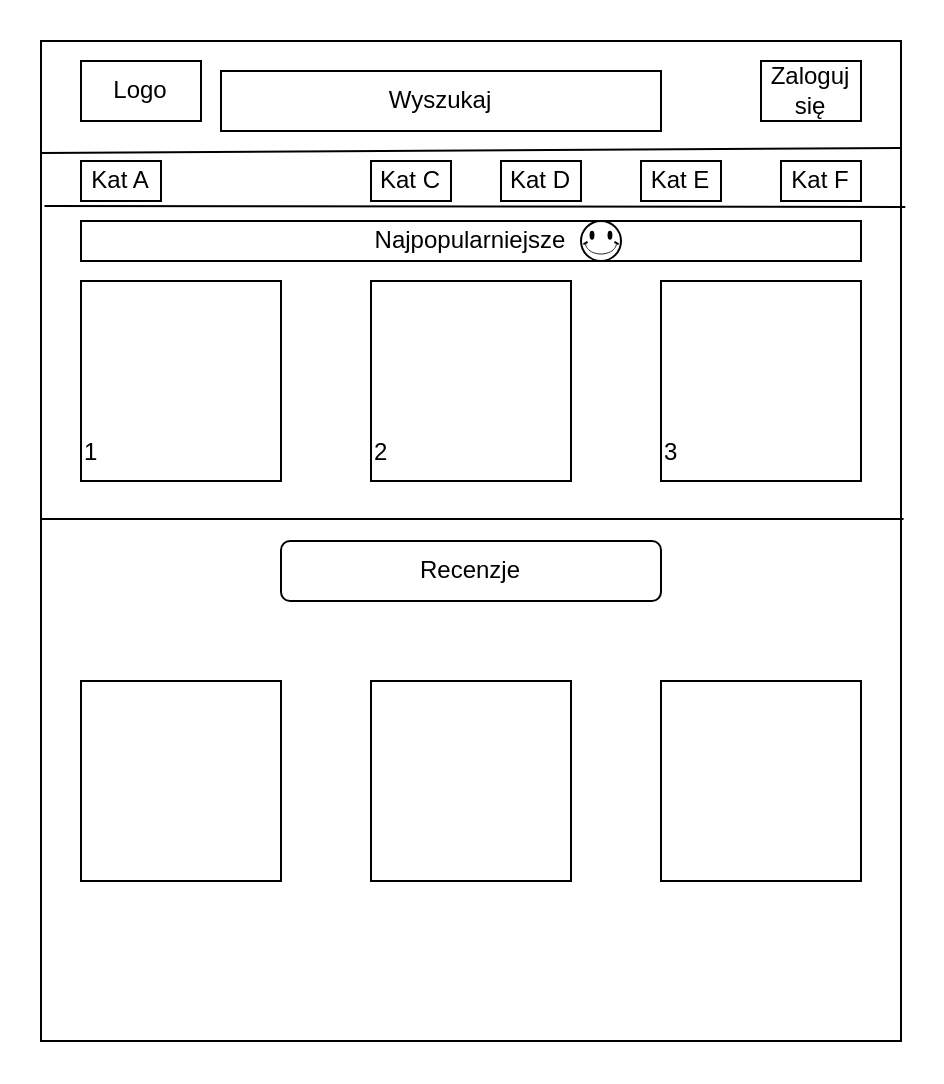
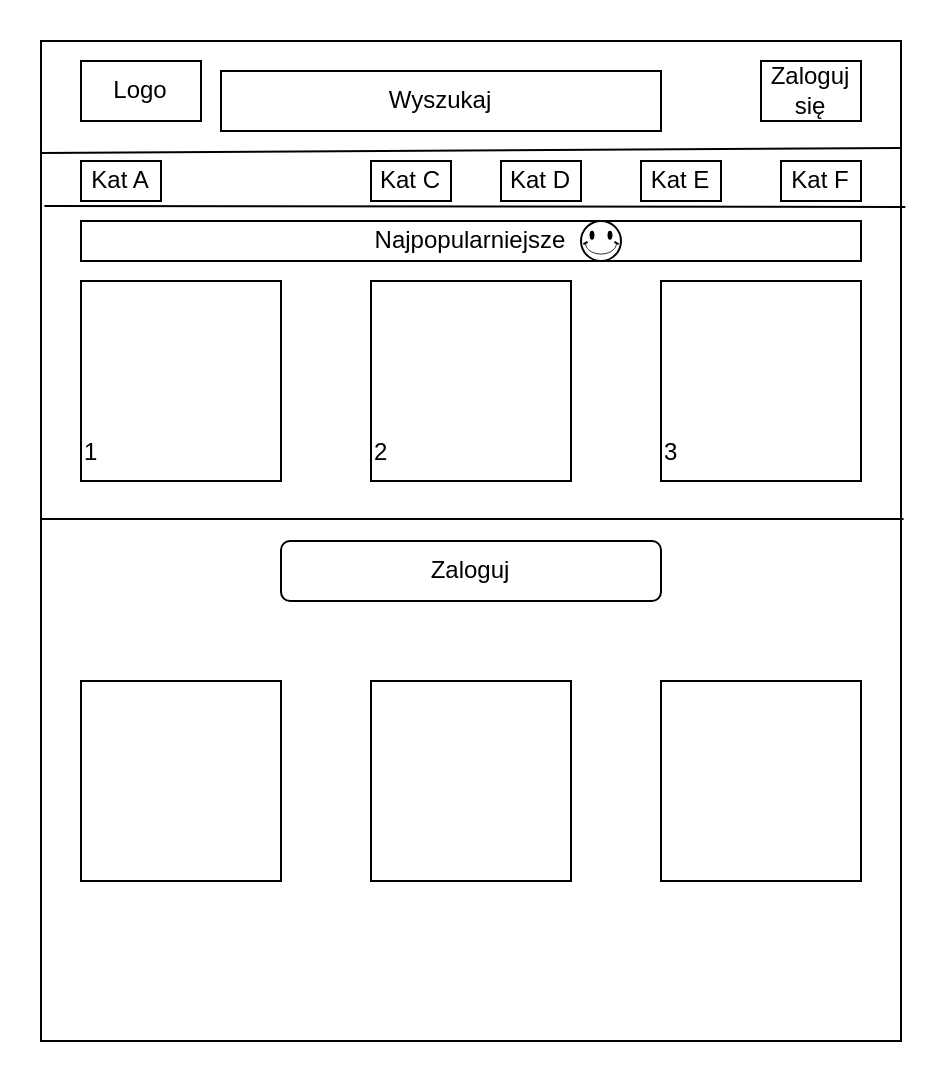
node "Recenzje": label "Recenzje" -> "Zaloguj"
